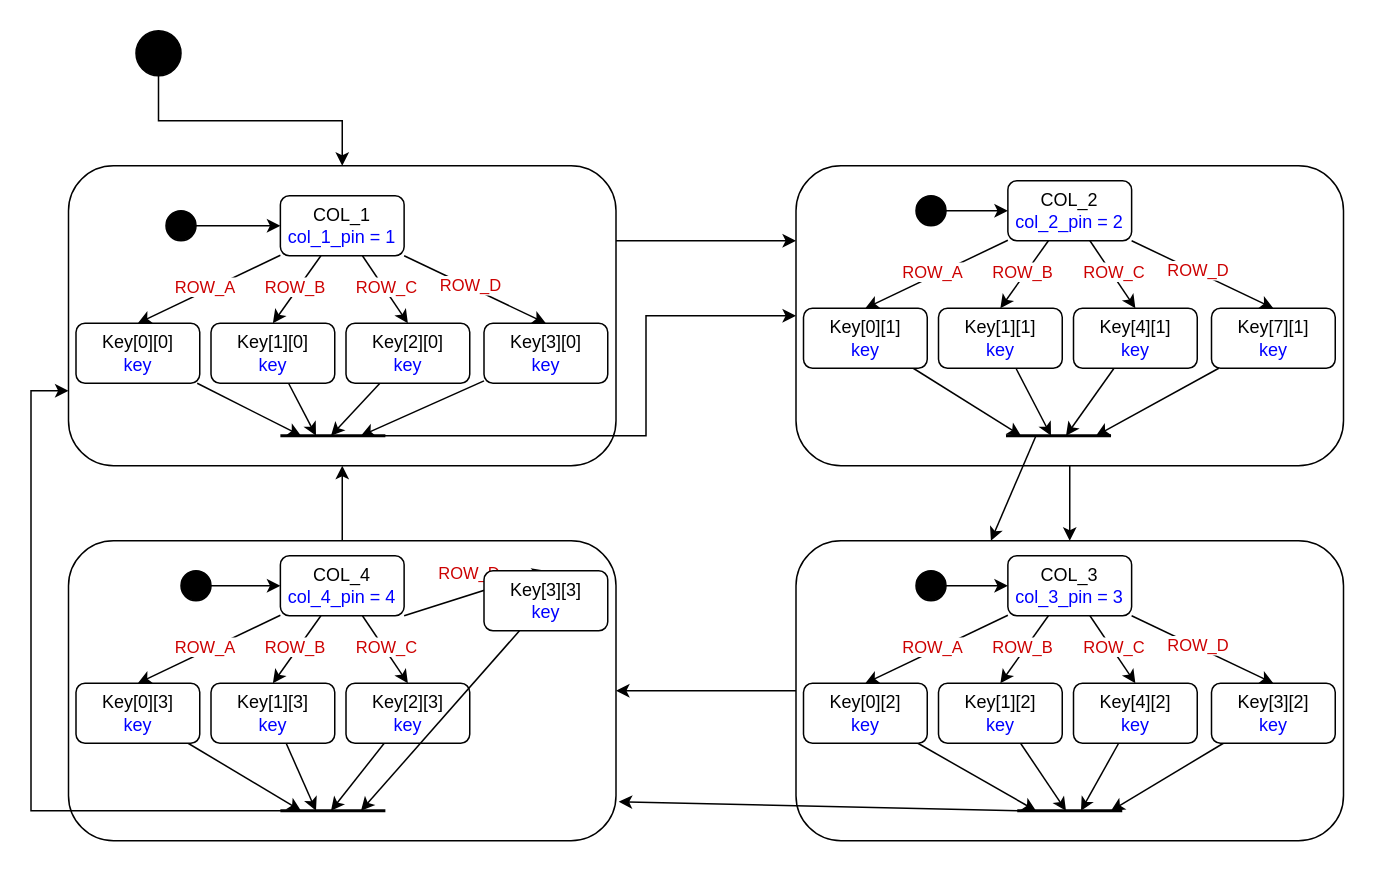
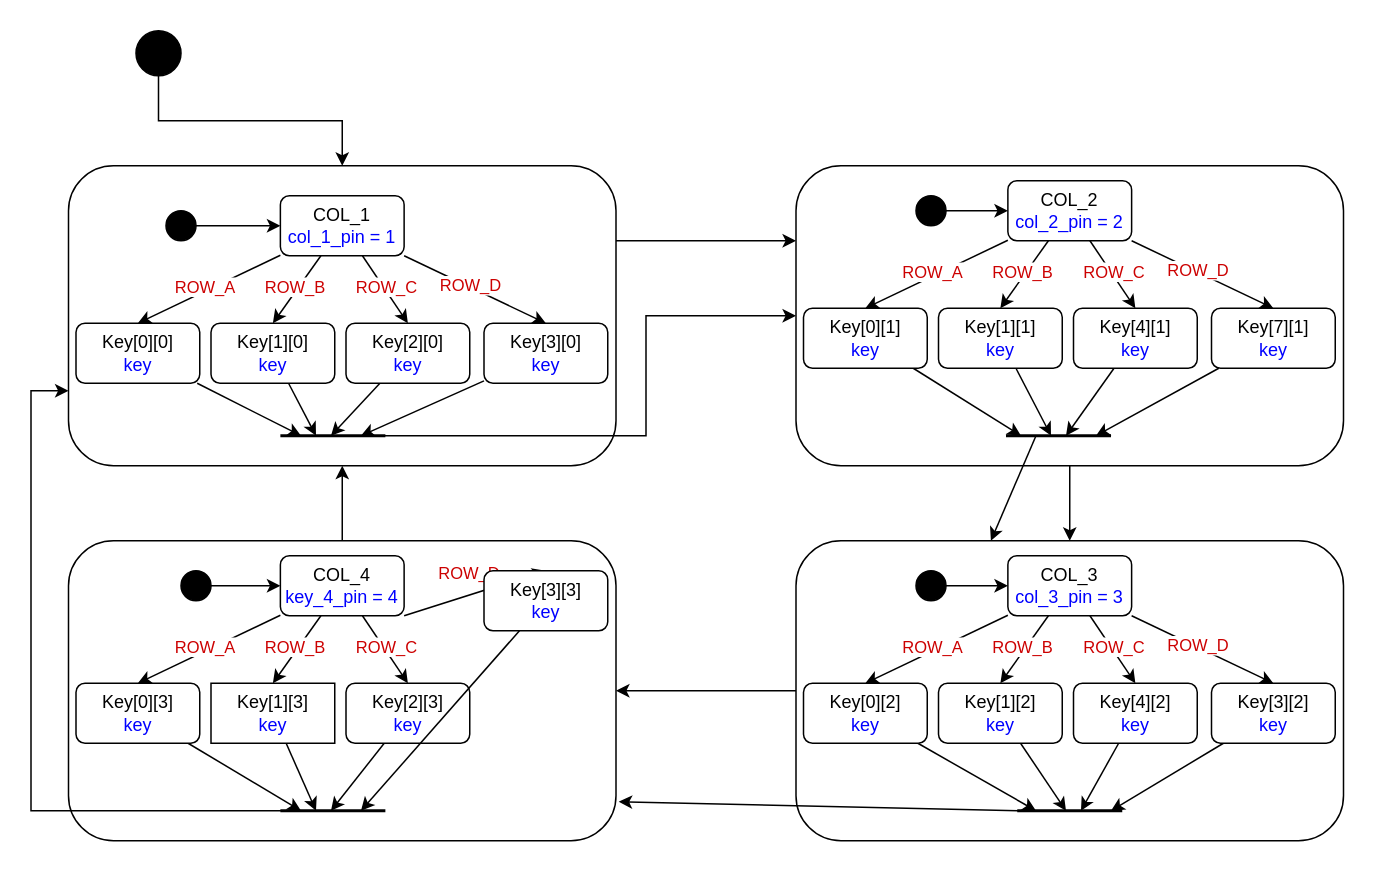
node "COL_4 col_4_pin = 4": label "COL_4 col_4_pin = 4" -> "COL_4 key_4_pin = 4"
node "Key[1][3] key": shape rounded rectangle -> rectangle
